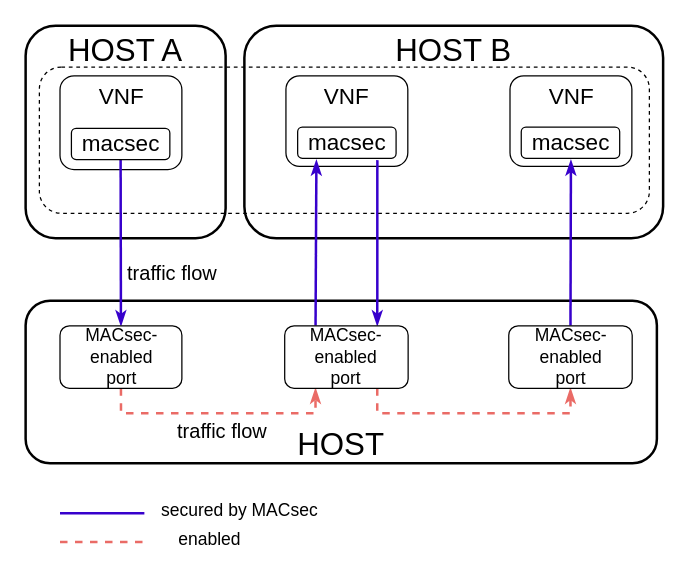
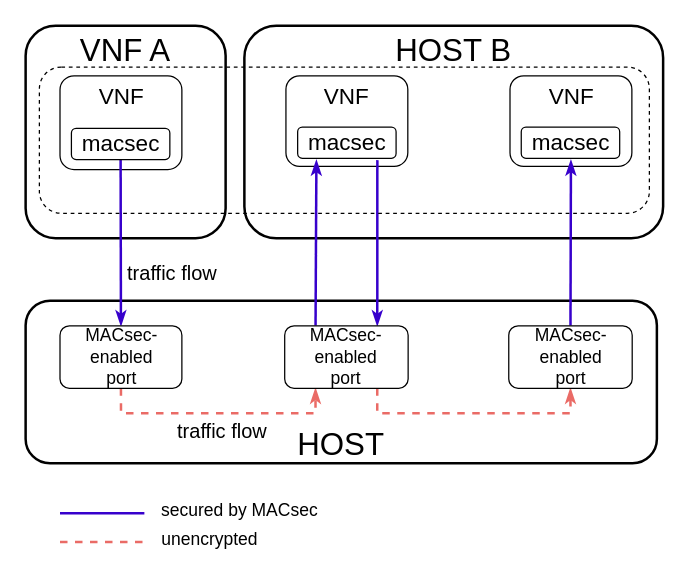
node "HOST A": label "HOST A" -> "VNF A"
node "enabled": label "enabled" -> "unencrypted"
